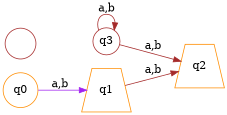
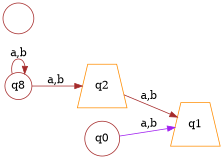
node "q3": label "q3" -> "q8"
edge "q1" -> "q2": reversed
node "q0": color darkorange -> brown
